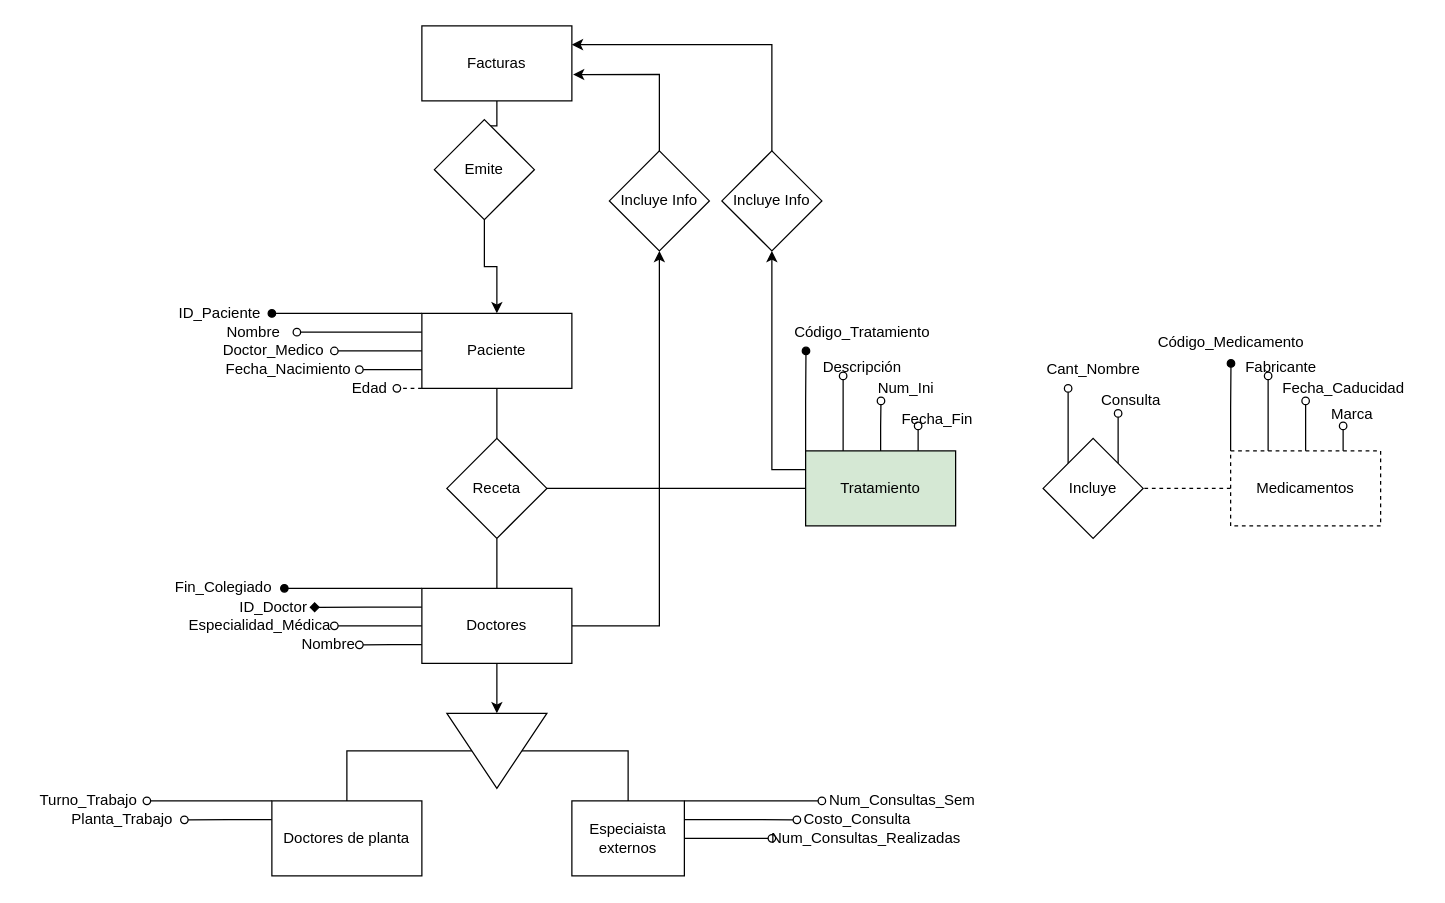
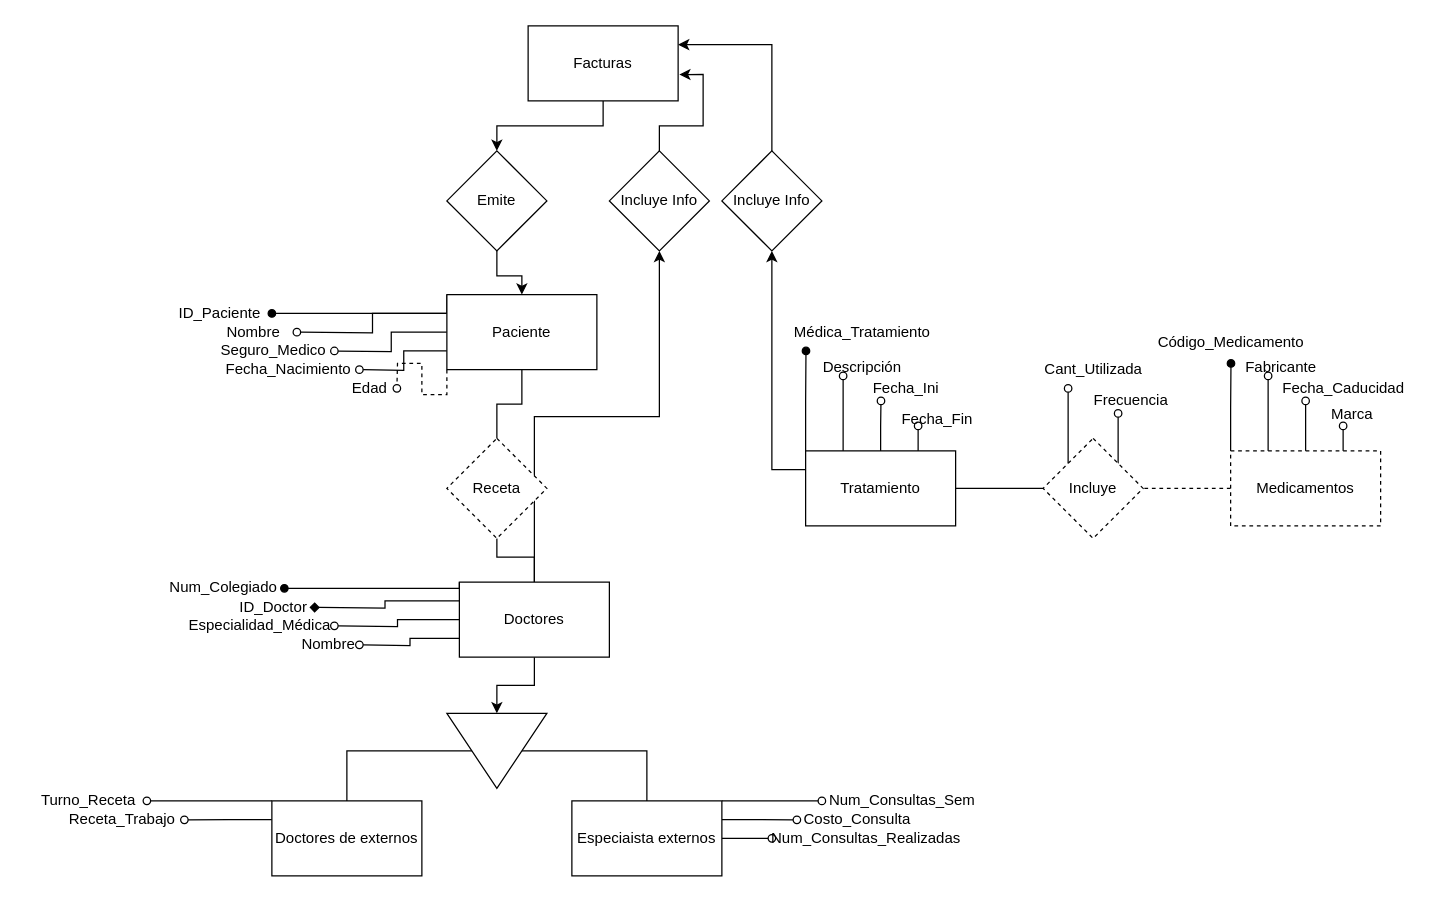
node "Facturas": moved (497, 63) -> (603, 63)
node "Emite": moved (484, 169) -> (497, 201)
node "Código_Tratamiento": label "Código_Tratamiento" -> "Médica_Tratamiento"
node "Doctor_Medico": label "Doctor_Medico" -> "Seguro_Medico"
node "Paciente": moved (497, 351) -> (522, 332)
node "Cant_Nombre": label "Cant_Nombre" -> "Cant_Utilizada"
node "Num_Ini": label "Num_Ini" -> "Fecha_Ini"
node "Consulta": label "Consulta" -> "Frecuencia"
node "Receta": style solid -> dashed
edge "Receta" -- "Tratamiento": removed
node "Tratamiento": fillcolor #d5e8d4 -> #ffffff
edge "Tratamiento" -- "Incluye": added
node "Incluye": style solid -> dashed
node "Fin_Colegiado": label "Fin_Colegiado" -> "Num_Colegiado"
node "Doctores": moved (497, 626) -> (534, 619)
node "Turno_Trabajo": label "Turno_Trabajo" -> "Turno_Receta"
node "Planta_Trabajo": label "Planta_Trabajo" -> "Receta_Trabajo"
node "Doctores de planta": label "Doctores de planta" -> "Doctores de externos"
node "Especiaista externos": size 113x75 -> 150x75
